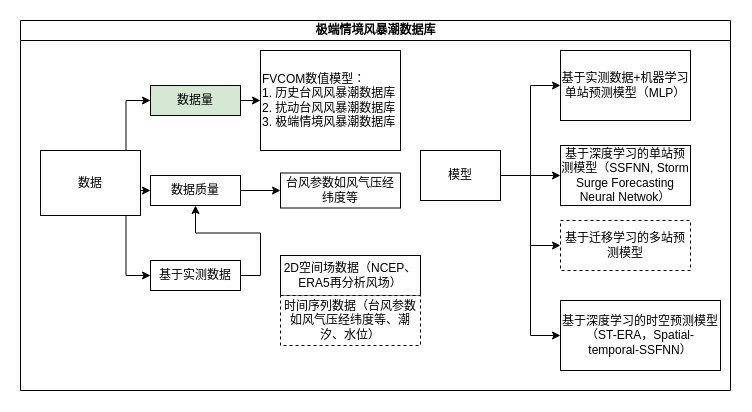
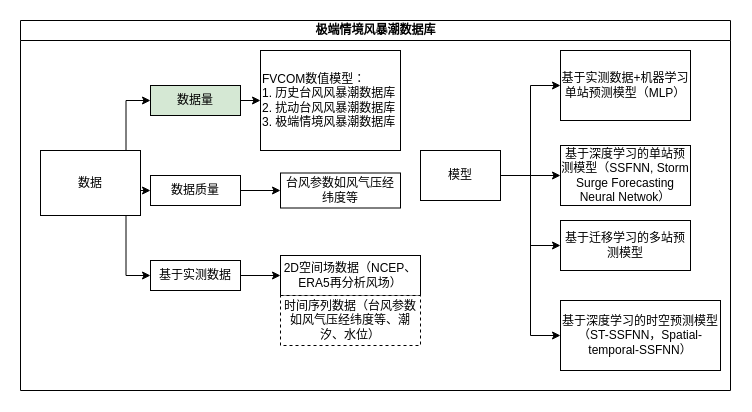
edge "基于实测数据" -> "数据质量": now "基于实测数据" -> "2D空间场数据（NCEP、ERA5再分析风场）"
node "基于迁移学习的多站预测模型": style dashed -> solid
node "基于深度学习的时空预测模型（ST-ERA，Spatial-temporal-SSFNN）": label "基于深度学习的时空预测模型（ST-ERA，Spatial-temporal-SSFNN）" -> "基于深度学习的时空预测模型（ST-SSFNN，Spatial-temporal-SSFNN）"
